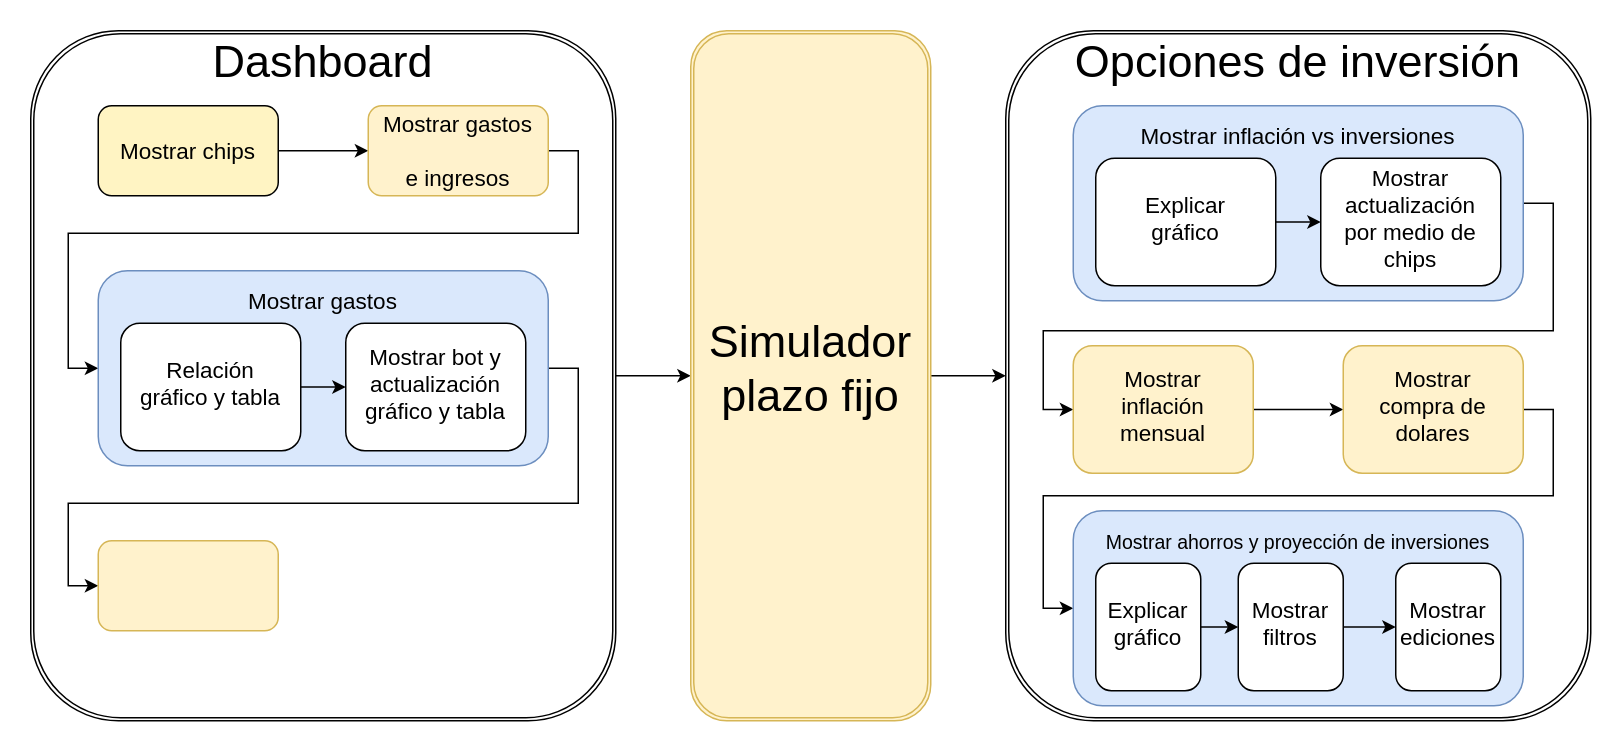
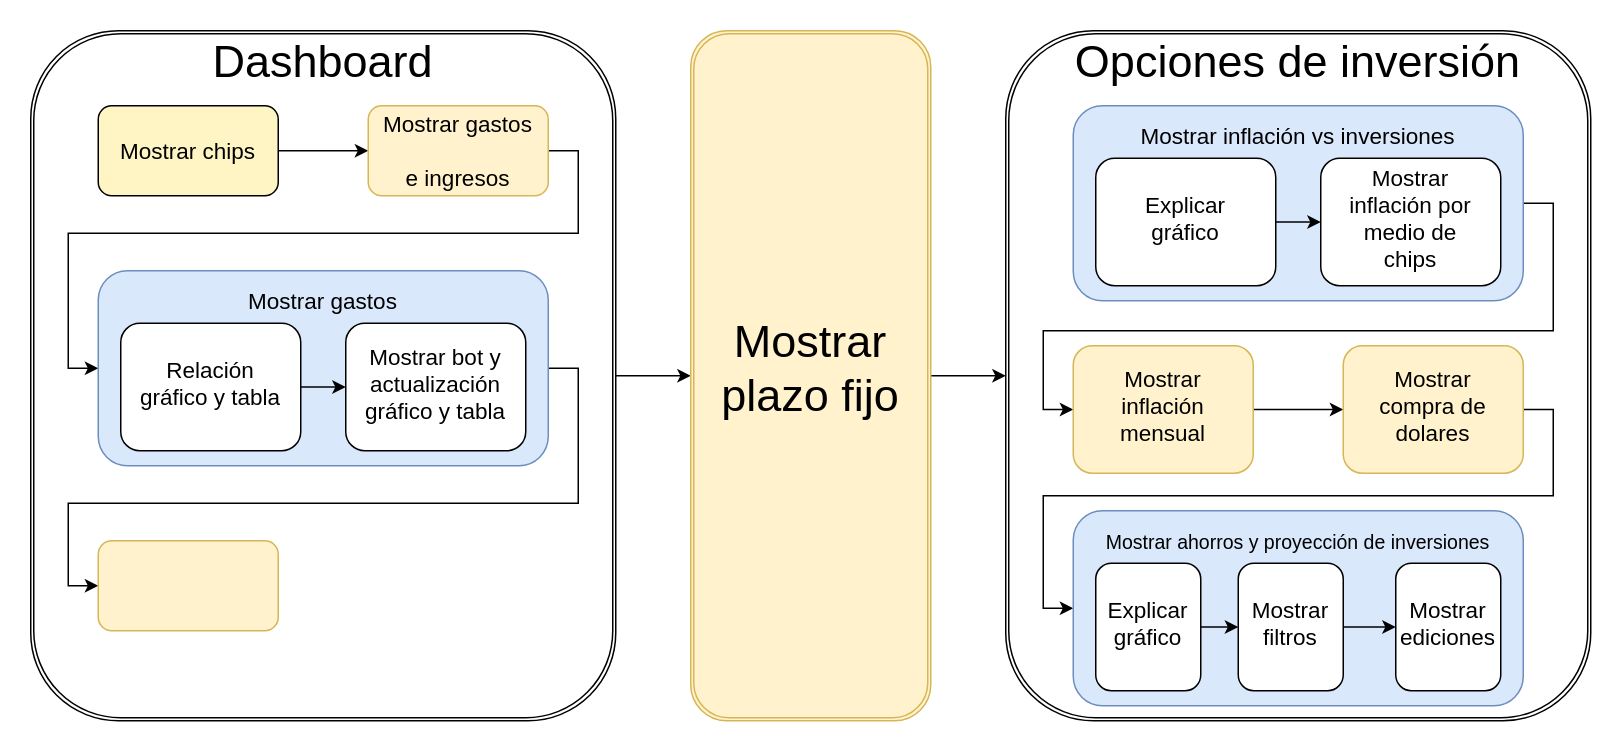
node "Mostrar actualización por medio de chips": label "Mostrar actualización por medio de chips" -> "Mostrar inflación por medio de chips"
node "Simulador plazo fijo": label "Simulador plazo fijo" -> "Mostrar plazo fijo"
